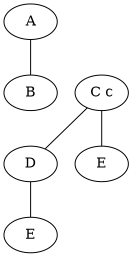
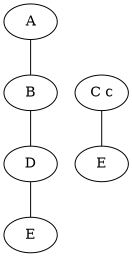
edge "C c" -- "D": now "B" -- "D"
